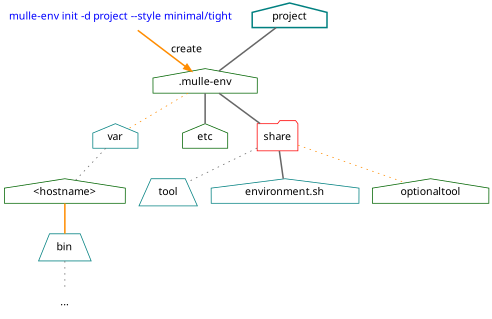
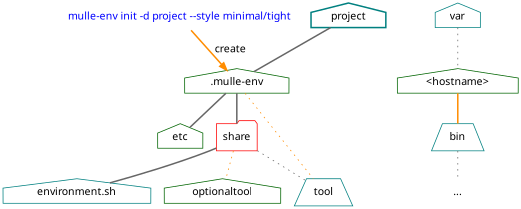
edge ".mulle-env" -- "var": now ".mulle-env" -- "tool"
